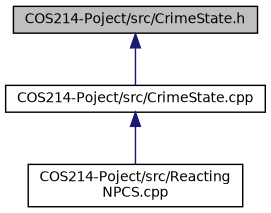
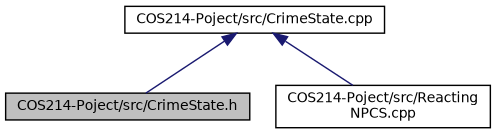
edge "COS214-Poject/src/CrimeState.cpp" -> "COS214-Poject/src/CrimeState.h": reversed
